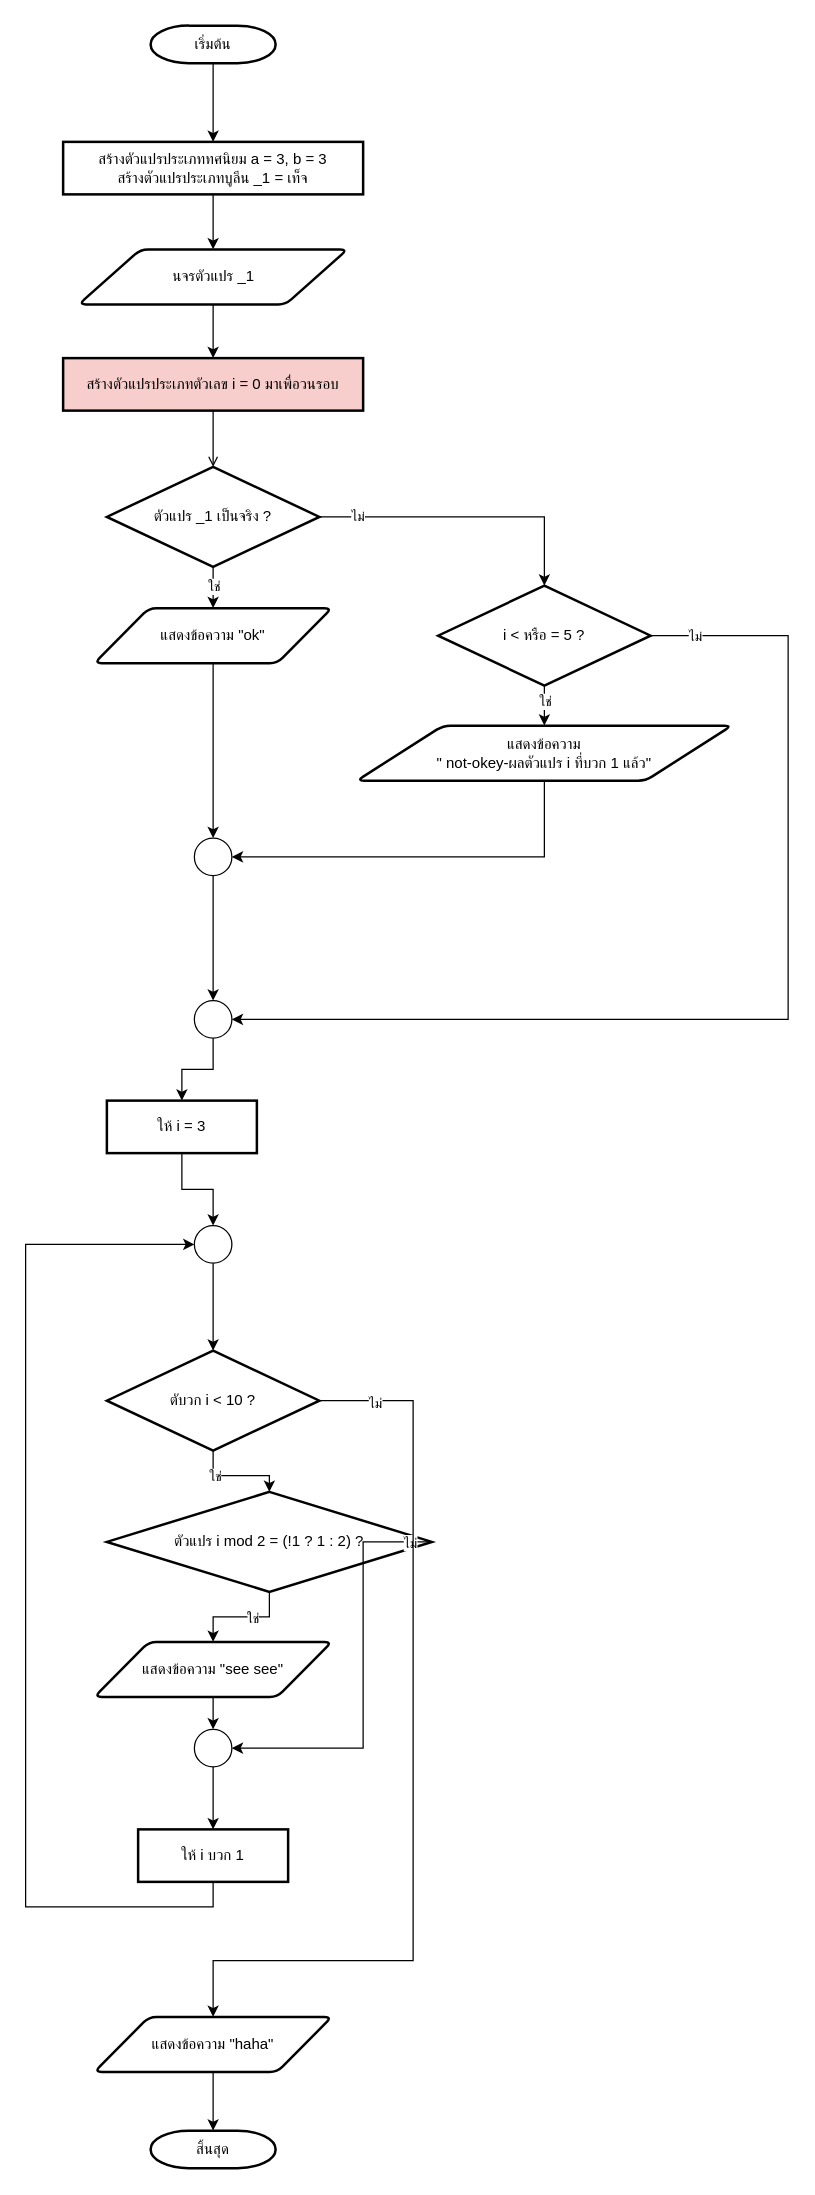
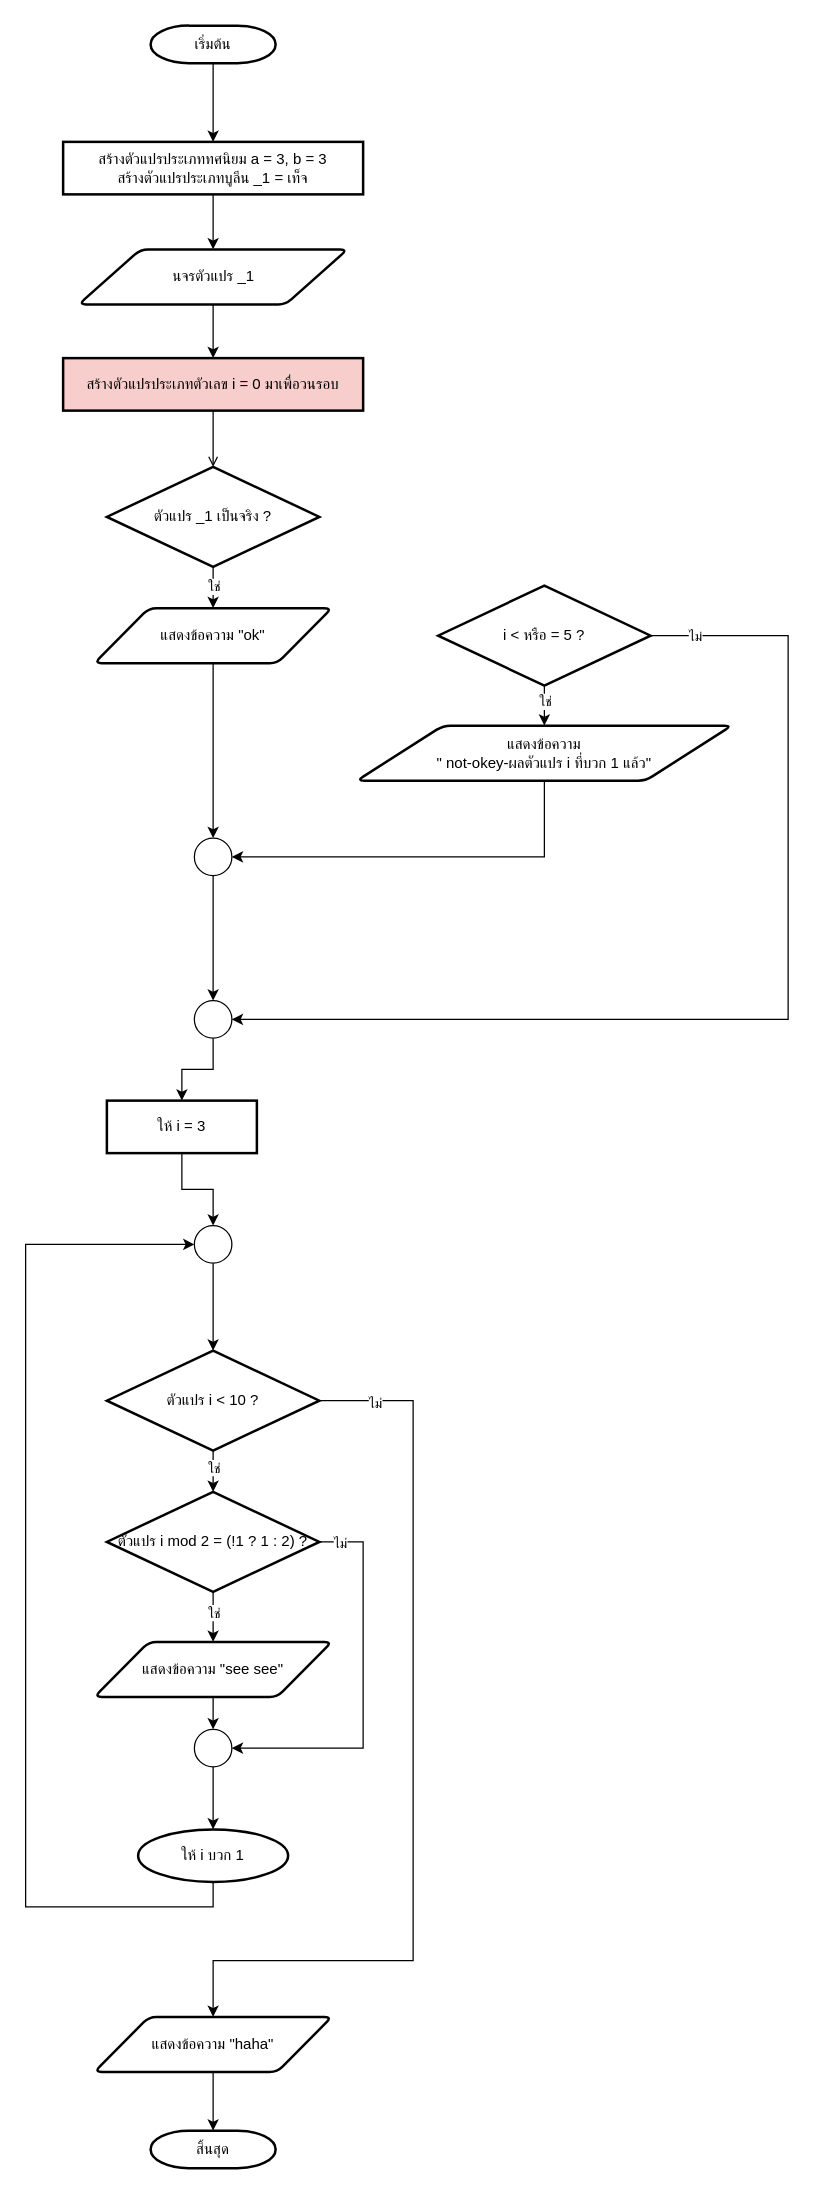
edge "ตัวแปร _1 เป็นจริง ?" -> "i < หรือ = 5 ?": removed, label "ไม่"
node "ตับวก i < 10 ?": label "ตับวก i < 10 ?" -> "ตัวแปร i < 10 ?"
node "ตัวแปร i mod 2 = (!1 ? 1 : 2) ?": size 325x100 -> 213x100
node "ให้ i บวก 1": shape rounded rectangle -> ellipse
